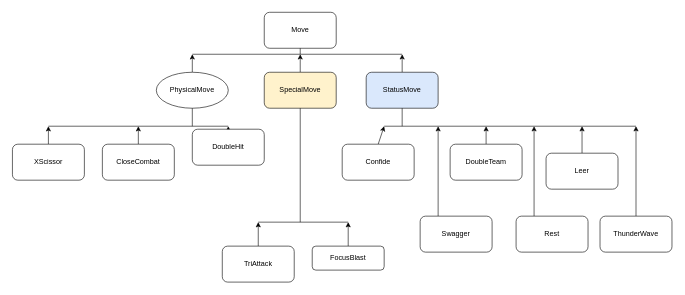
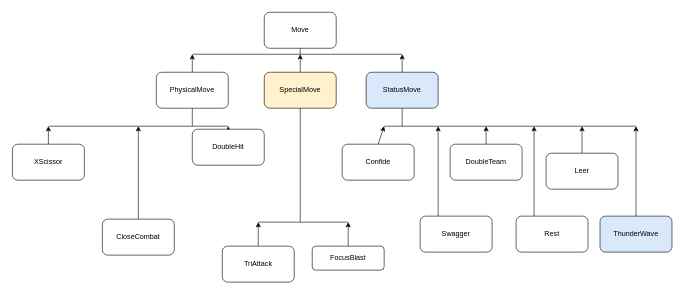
node "PhysicalMove": shape ellipse -> rounded rectangle
node "CloseCombat": moved (138, 162) -> (138, 237)
node "ThunderWave": fillcolor #ffffff -> #dae8fc
